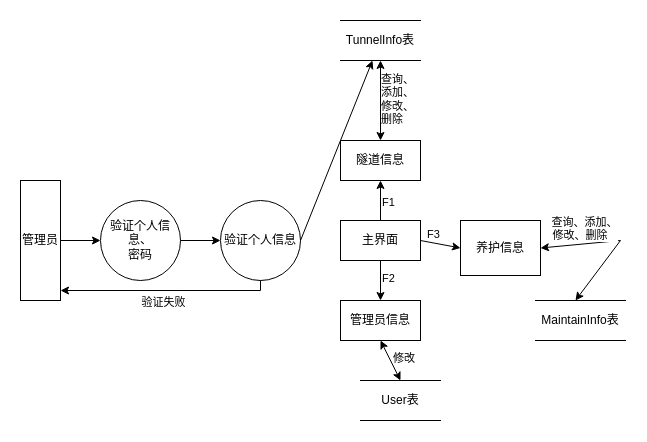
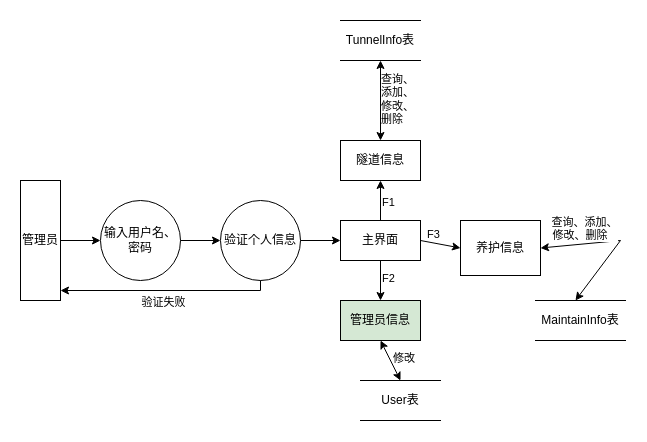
edge "验证个人信息" -> "TunnelInfo表": now "验证个人信息" -> "主界面"
node "验证个人信息、 密码": label "验证个人信息、 密码" -> "输入用户名、 密码"
node "管理员信息": fillcolor #ffffff -> #d5e8d4
